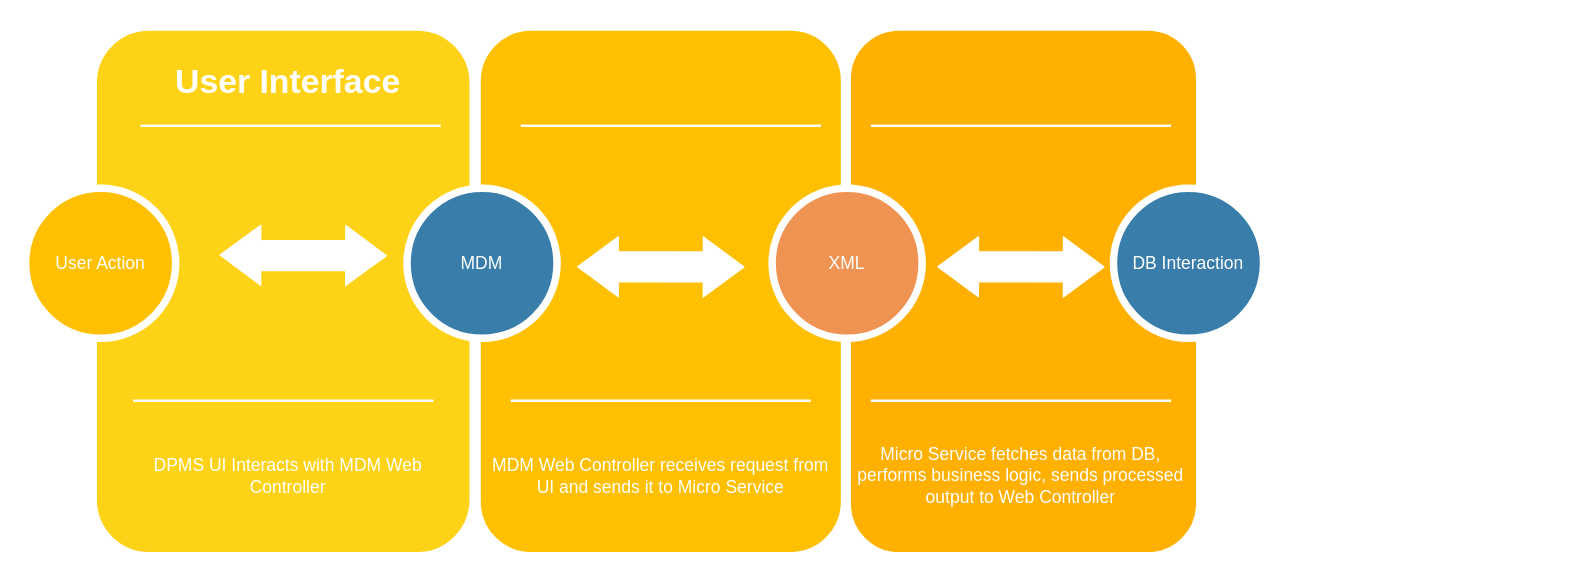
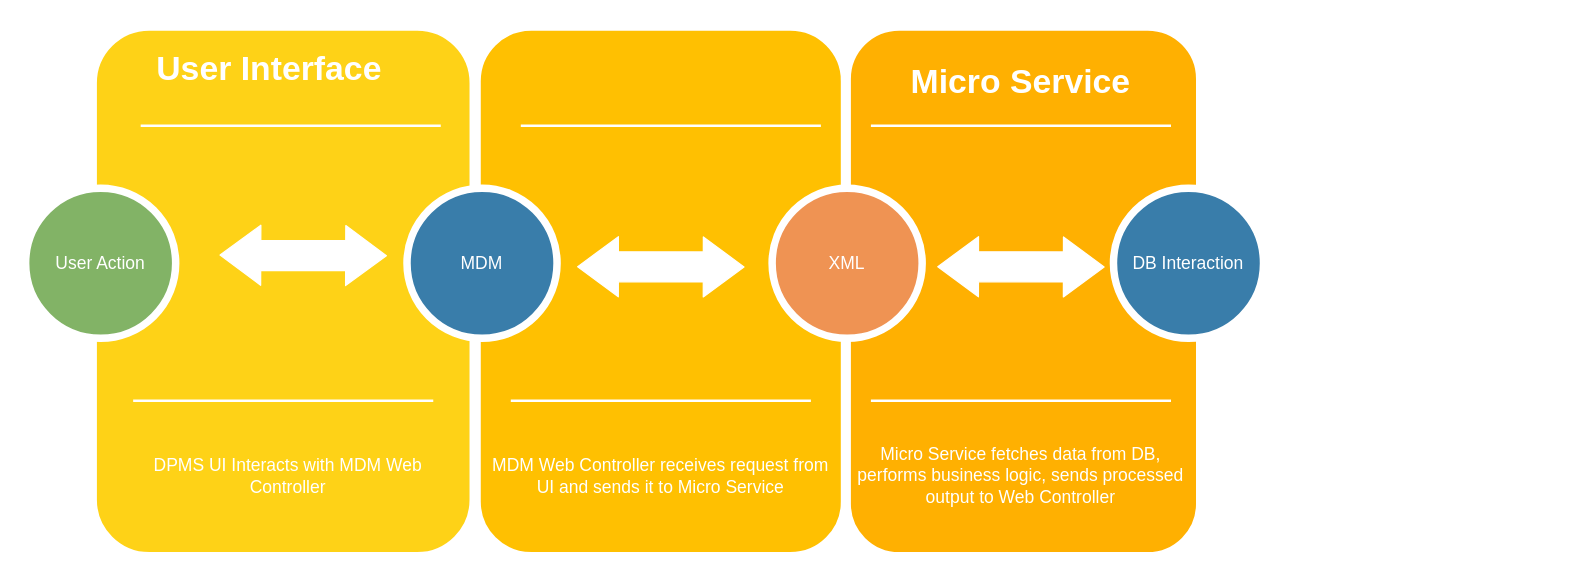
node "User Interface": moved (288, 82) -> (269, 69)
node "Micro Service": added
node "User Action": fillcolor #ffc001 -> #82b366
